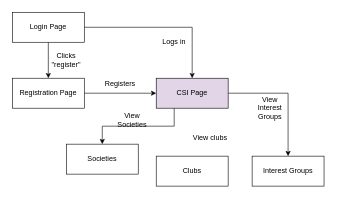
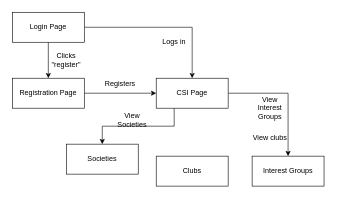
node "CSI Page": fillcolor #e1d5e7 -> #ffffff
node "View clubs": moved (210, 138) -> (270, 138)
